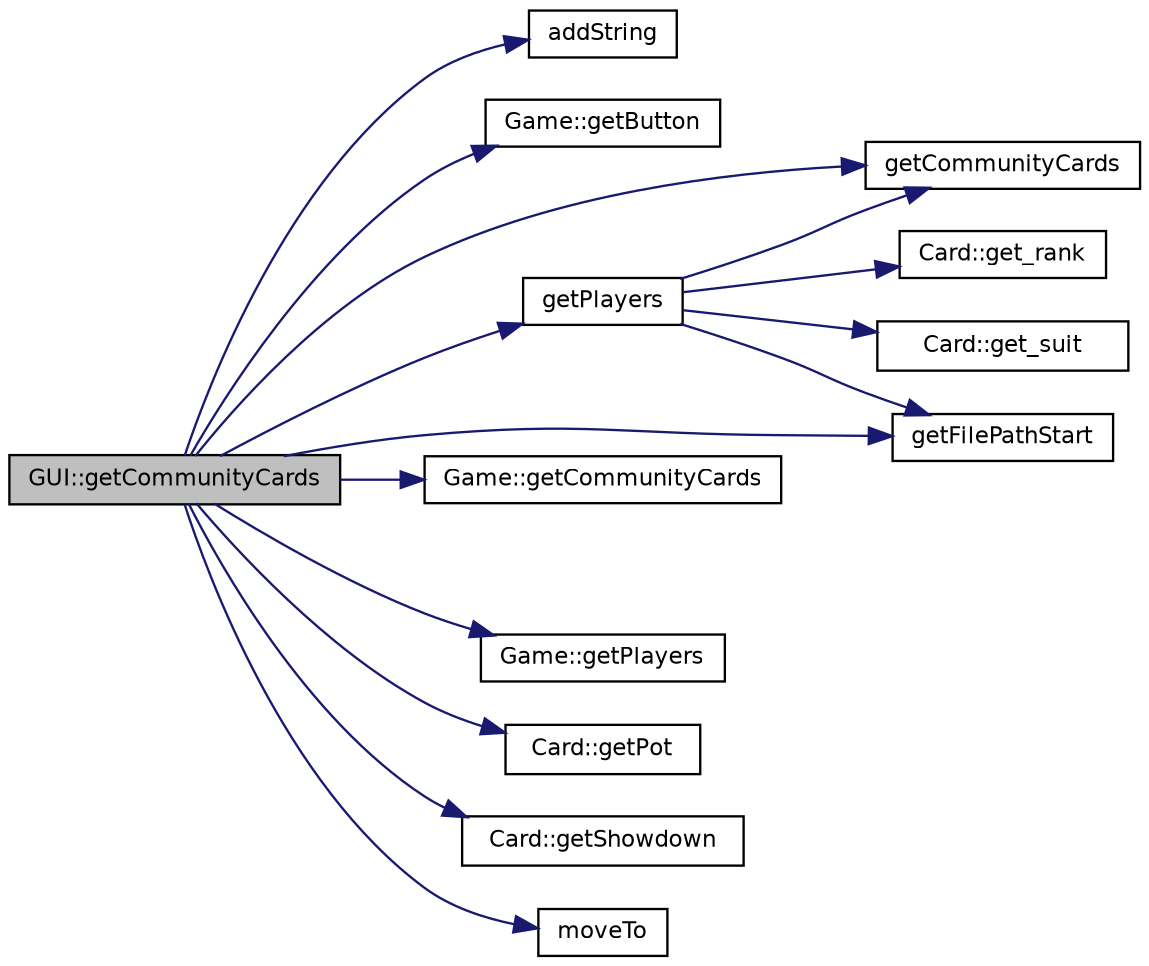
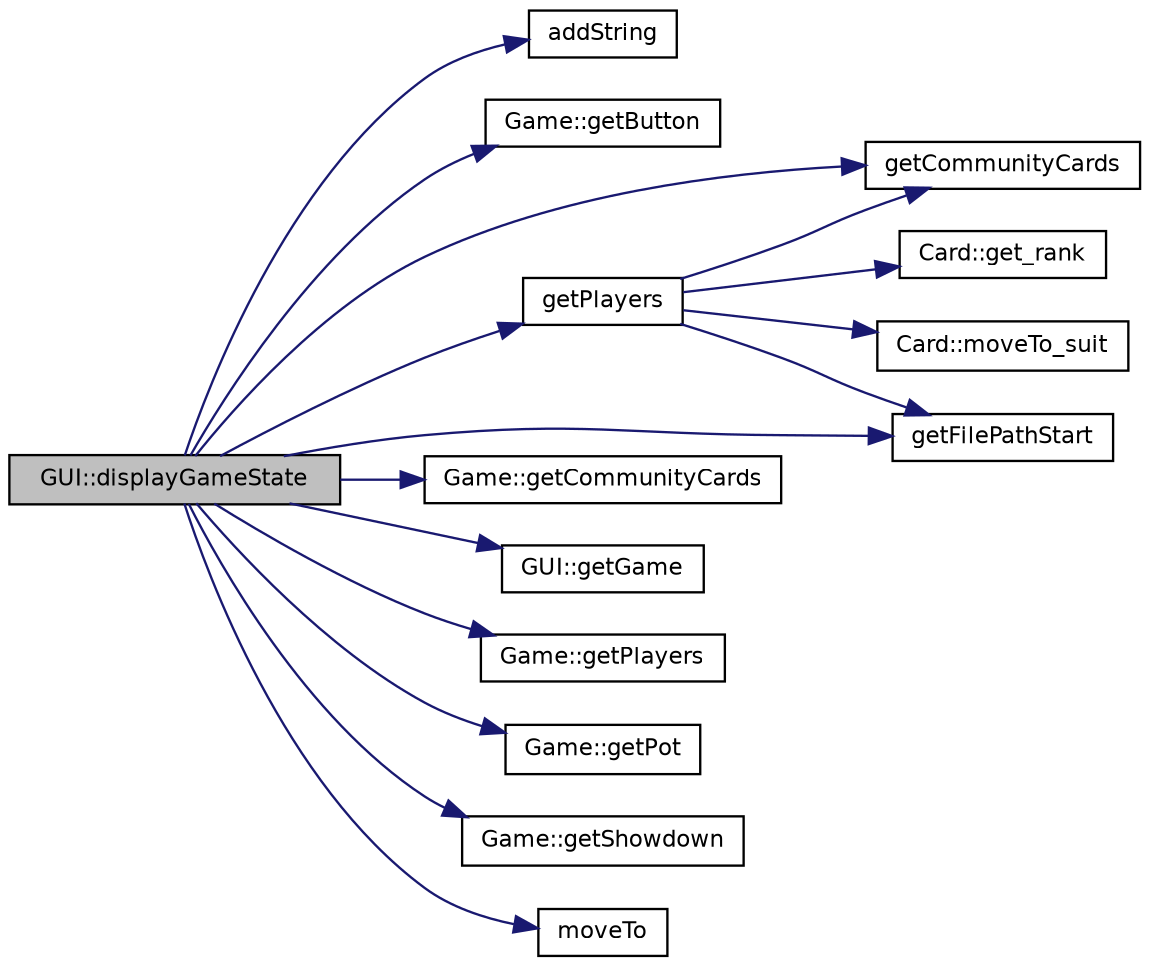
node "Card::get_suit": label "Card::get_suit" -> "Card::moveTo_suit"
node "GUI::getCommunityCards": label "GUI::getCommunityCards" -> "GUI::displayGameState"
node "GUI::getGame": added
node "Card::getPot": label "Card::getPot" -> "Game::getPot"
node "Card::getShowdown": label "Card::getShowdown" -> "Game::getShowdown"
